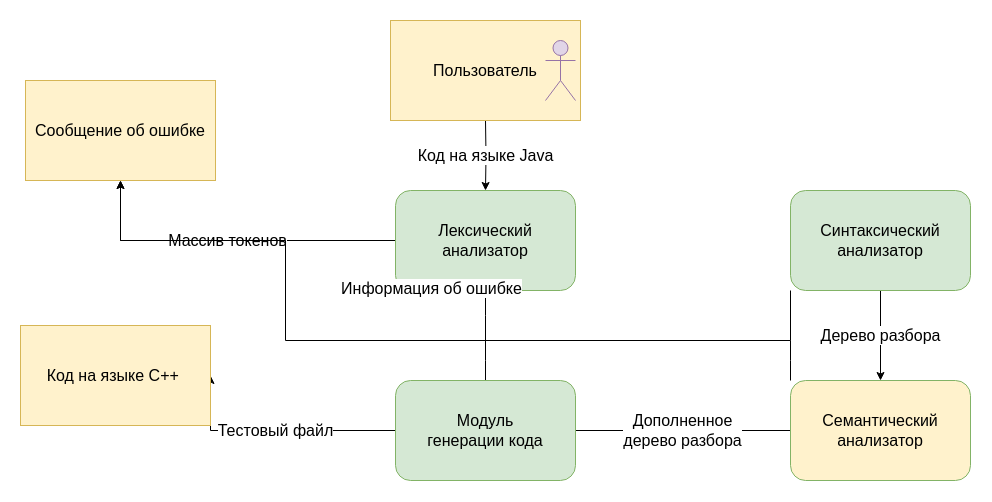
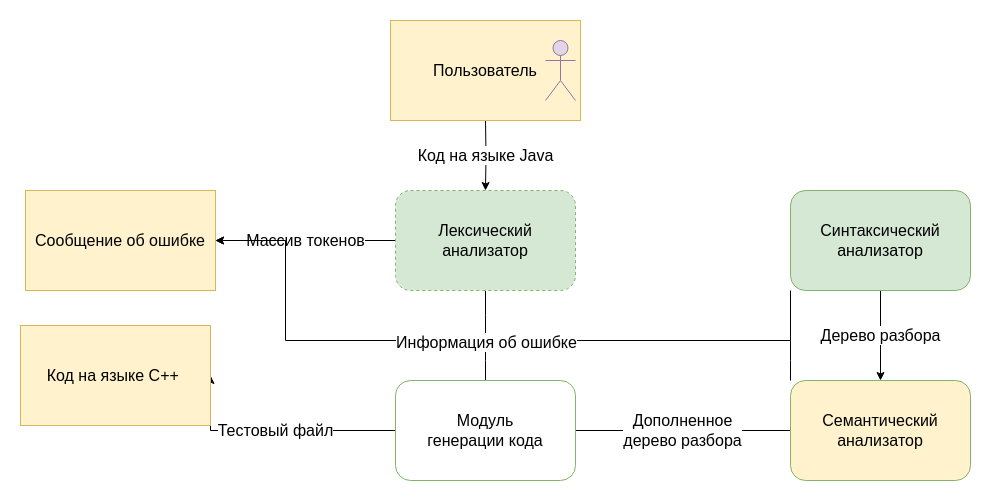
node "Сообщение об ошибке": moved (121, 131) -> (121, 241)
node "Лексический анализатор": style solid -> dashed
node "Модуль генерации кода": fillcolor #d5e8d4 -> #ffffff
